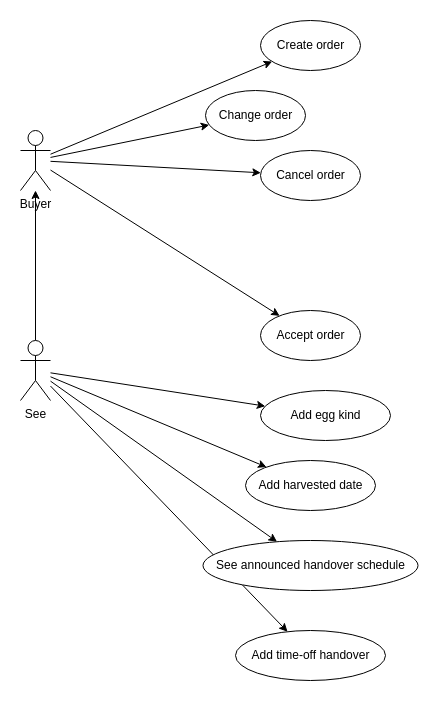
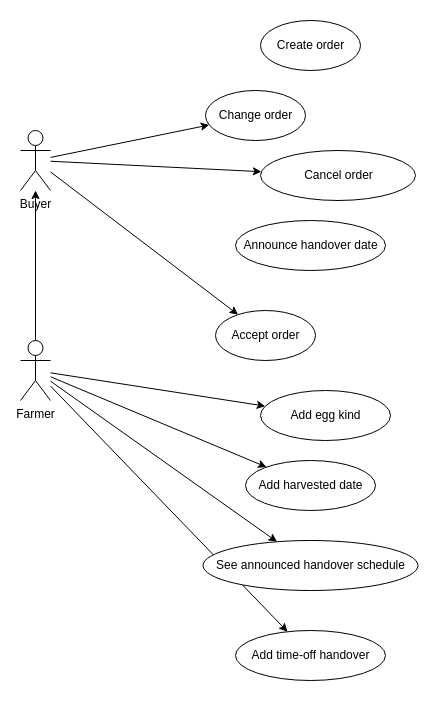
edge "Buyer" -> "Create order": removed
node "Cancel order": size 100x50 -> 155x50
node "Announce handover date": added
node "Accept order": moved (311, 336) -> (266, 336)
node "See": label "See" -> "Farmer"
